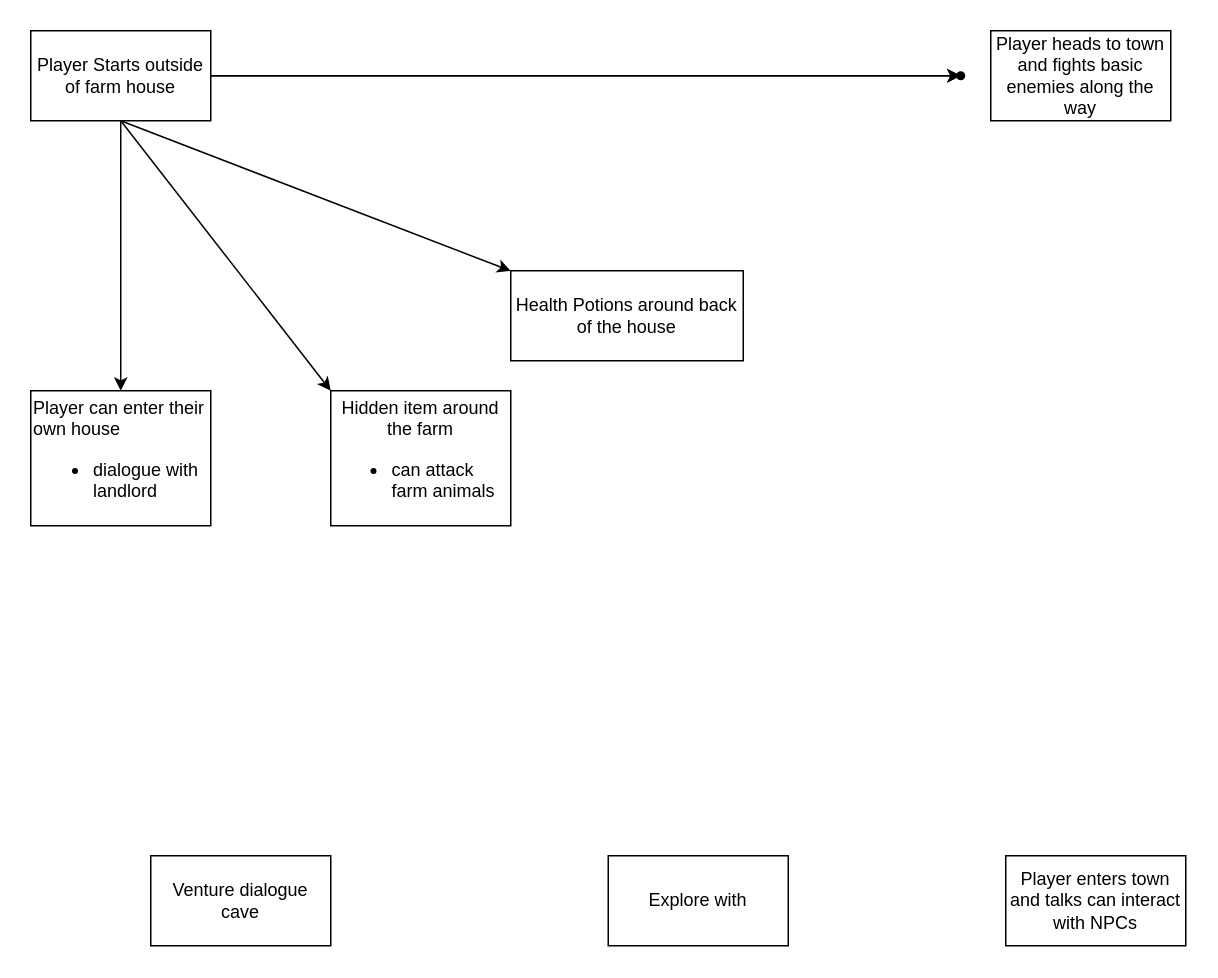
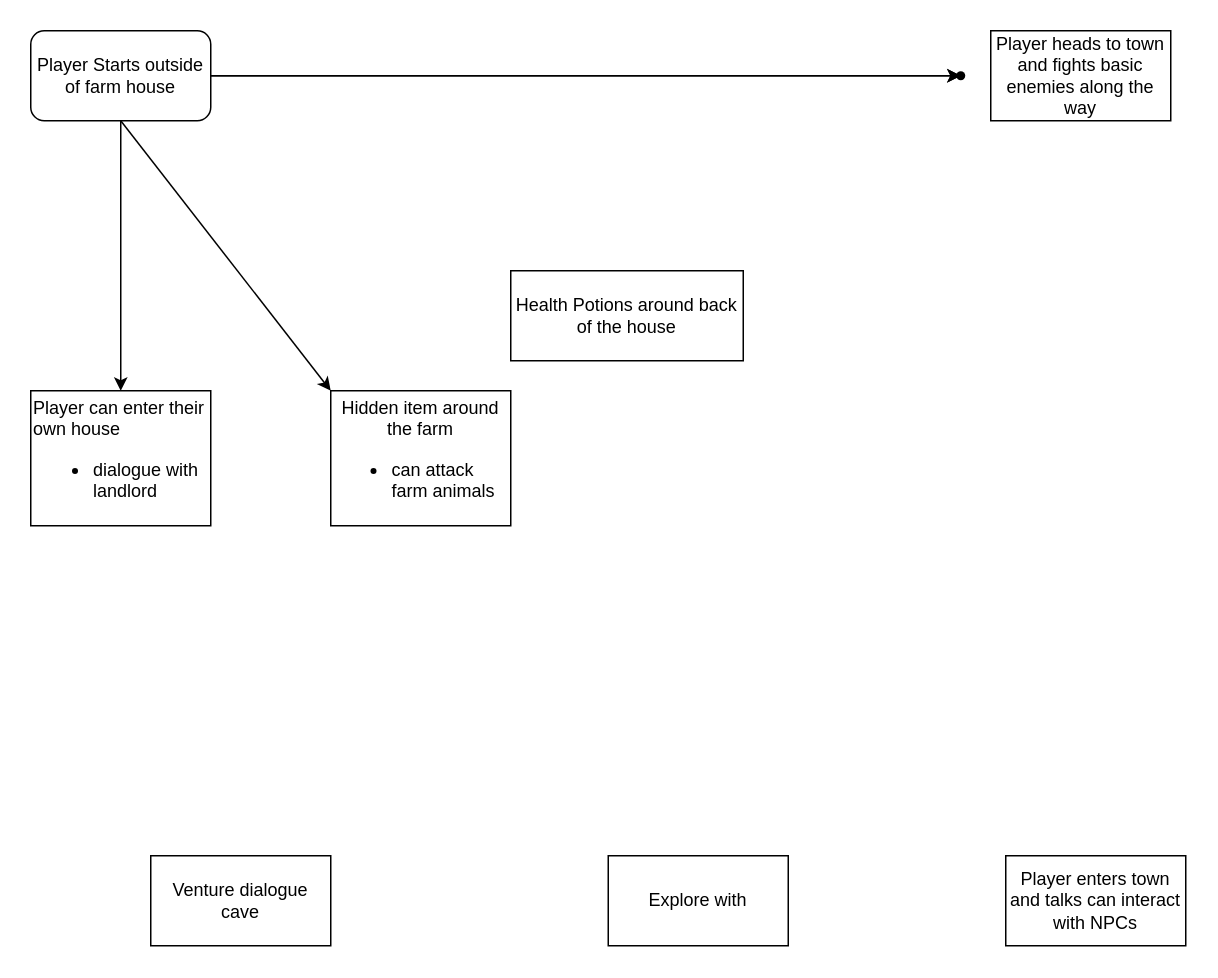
node "Player Starts outside of farm house": shape rectangle -> rounded rectangle
edge "Player Starts outside of farm house" -> "Health Potions around back of the house": removed
